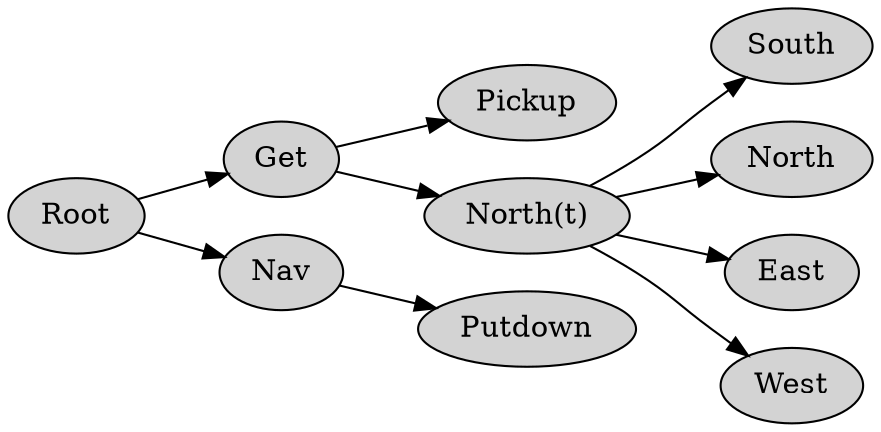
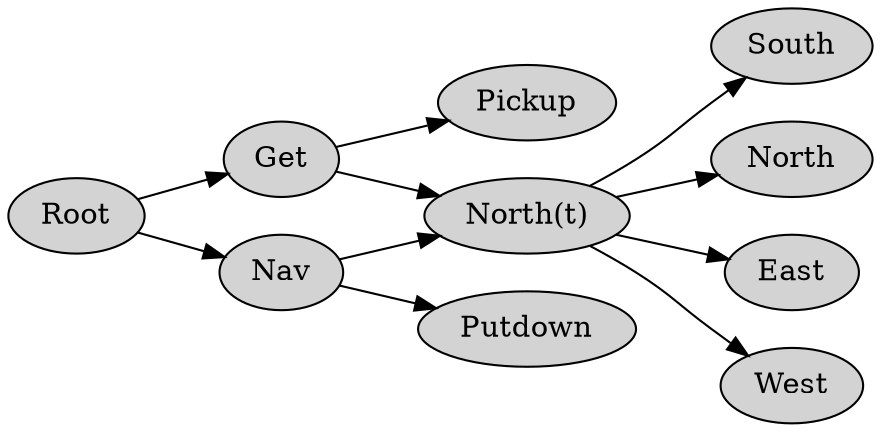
edge "Nav" -> "North(t)": added
